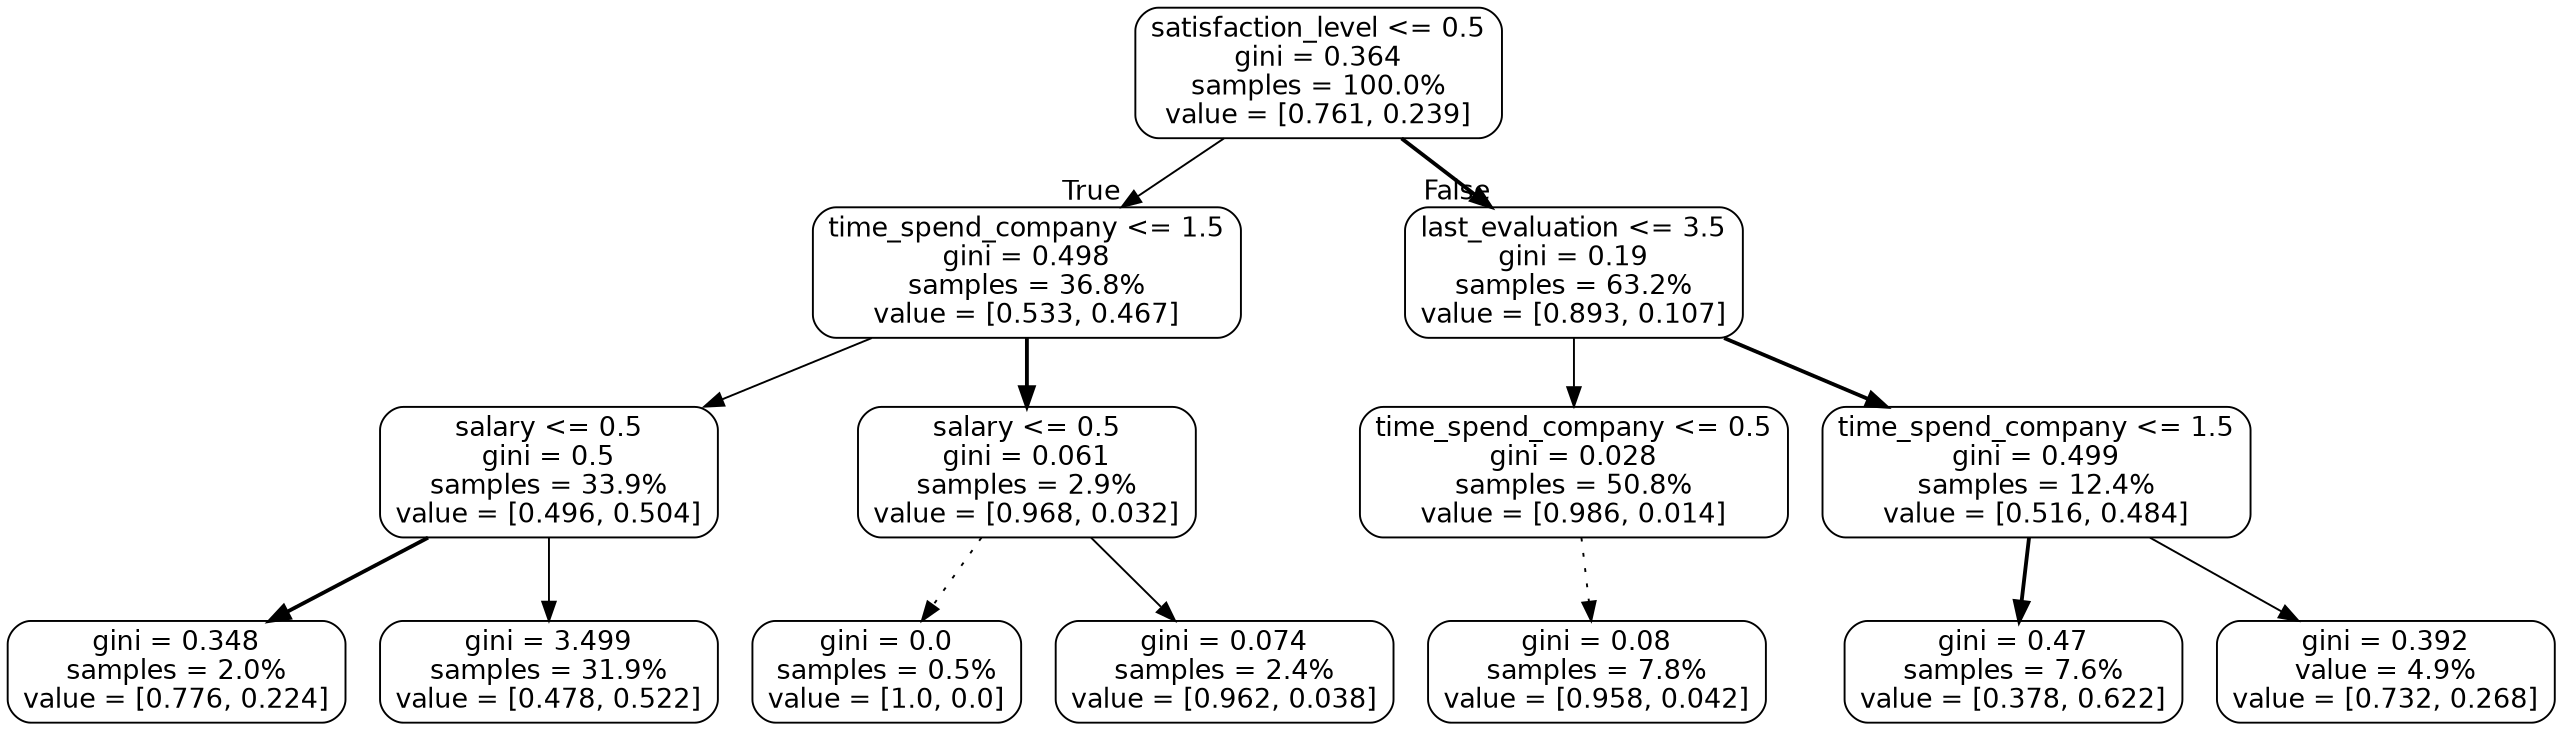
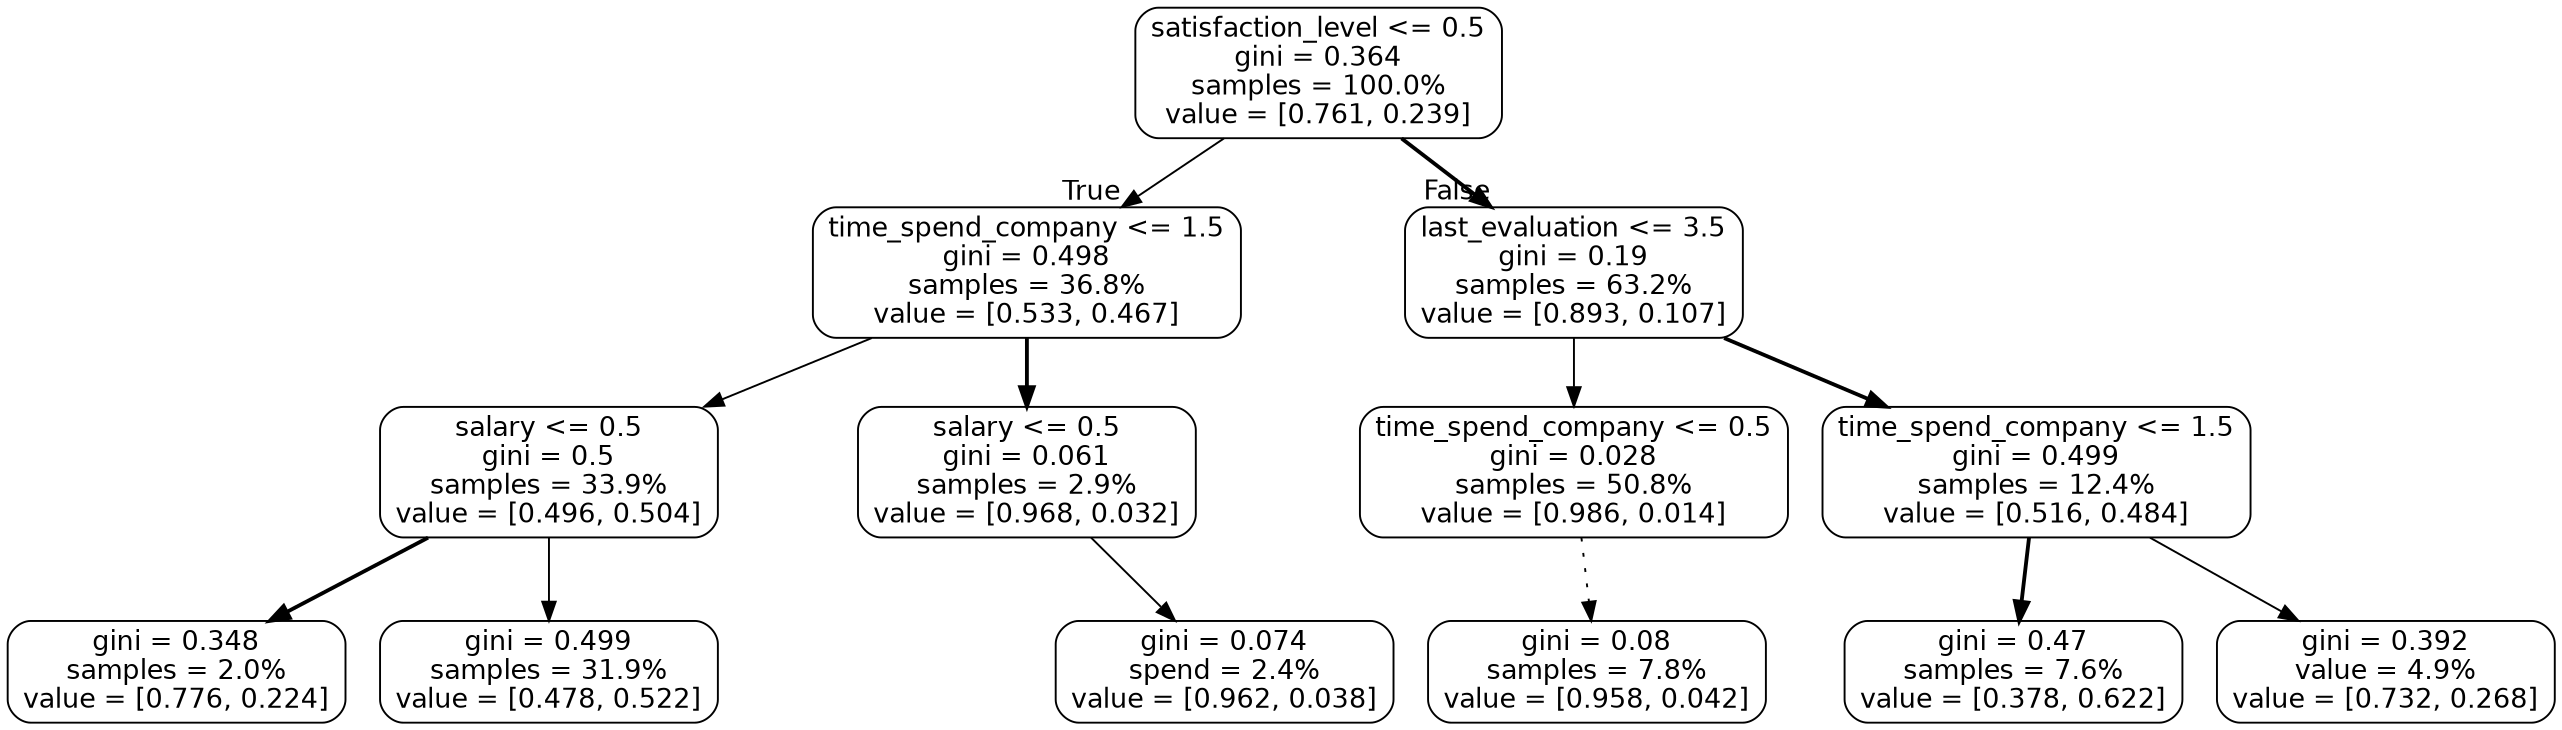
node "gini = 3.499 samples = 31.9% value = [0.478, 0.522]": label "gini = 3.499 samples = 31.9% value = [0.478, 0.522]" -> "gini = 0.499 samples = 31.9% value = [0.478, 0.522]"
node "gini = 0.0 samples = 0.5% value = [1.0, 0.0]": removed
node "gini = 0.074 samples = 2.4% value = [0.962, 0.038]": label "gini = 0.074 samples = 2.4% value = [0.962, 0.038]" -> "gini = 0.074 spend = 2.4% value = [0.962, 0.038]"
